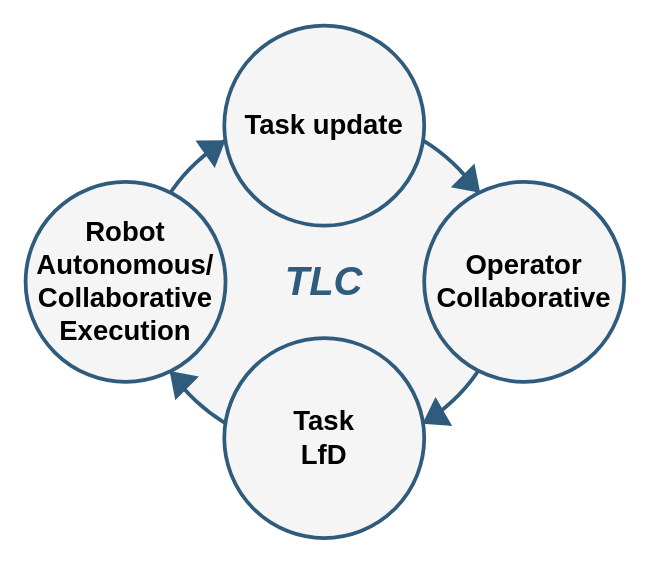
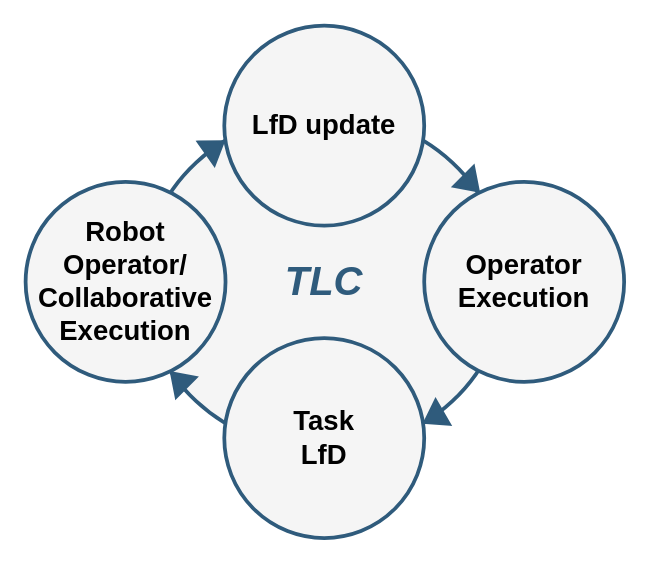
node "Task update": label "Task update" -> "LfD update"
node "Robot Autonomous/ Collaborative Execution": label "Robot Autonomous/ Collaborative Execution" -> "Robot Operator/ Collaborative Execution"
node "Operator Collaborative": label "Operator Collaborative" -> "Operator Execution"
